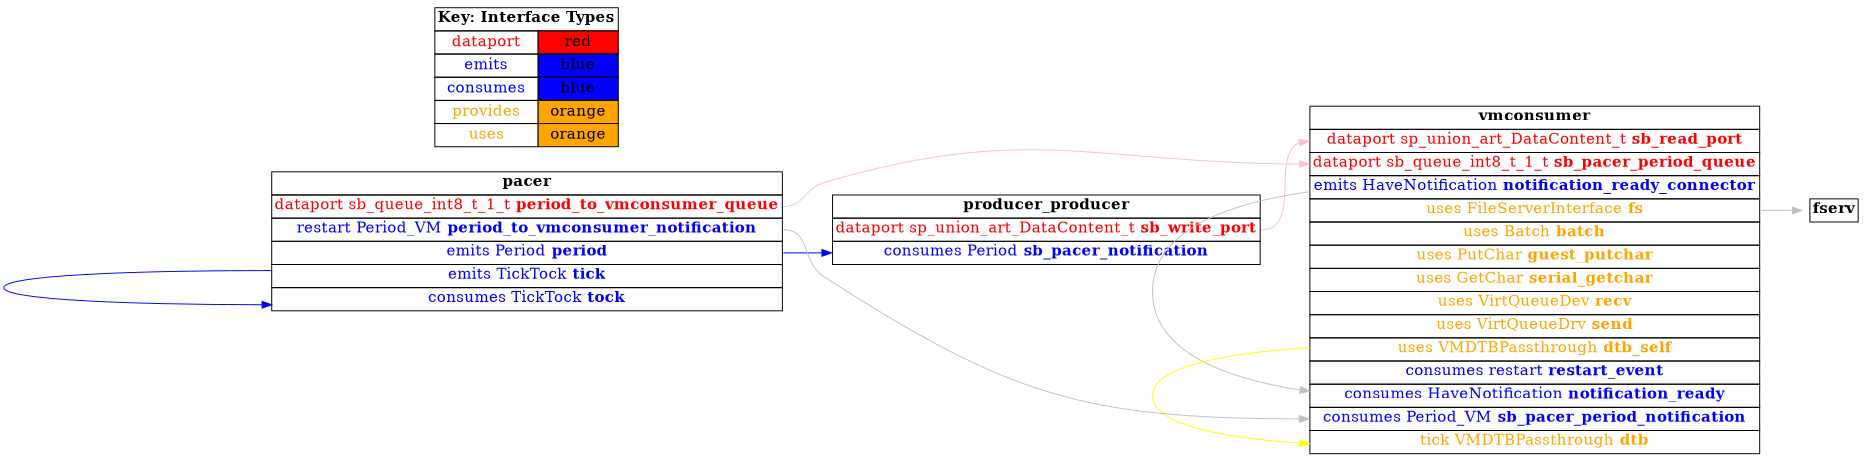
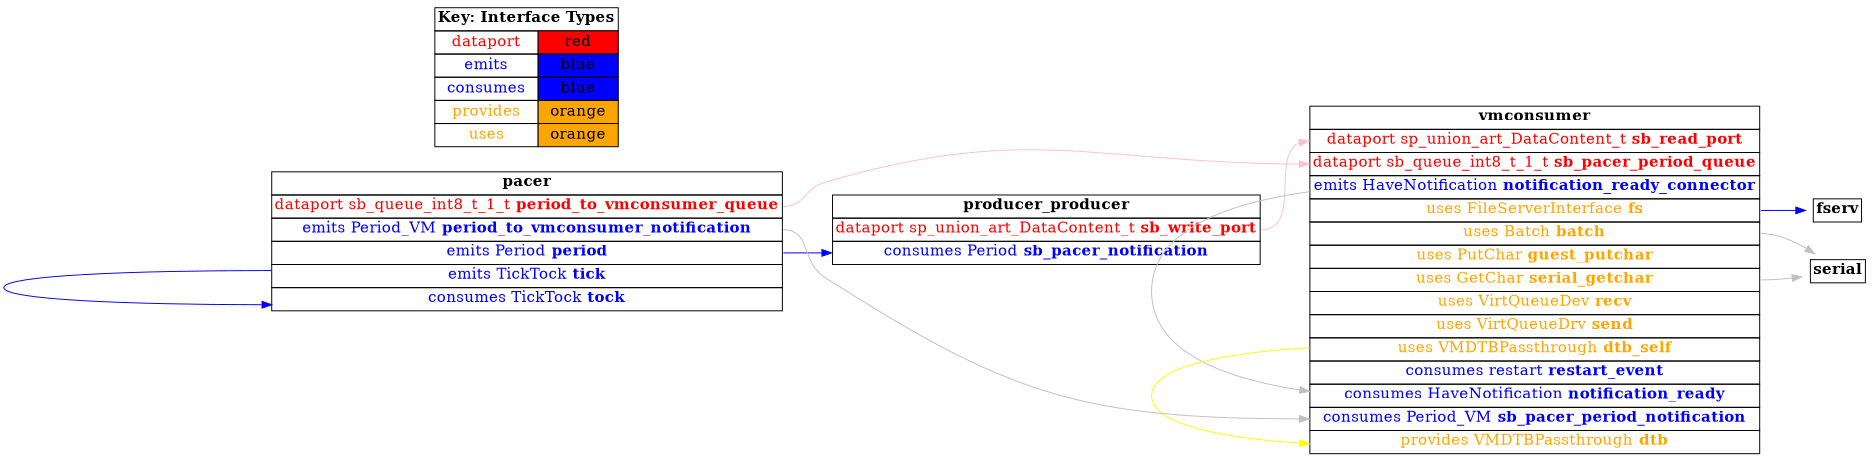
edge "vmconsumer" -> "fserv": color grey -> blue
node "pacer": text "restart Period_VM" -> "emits Period_VM"
node "serial": added
node "vmconsumer": text "tick VMDTBPassthrough" -> "provides VMDTBPassthrough"
